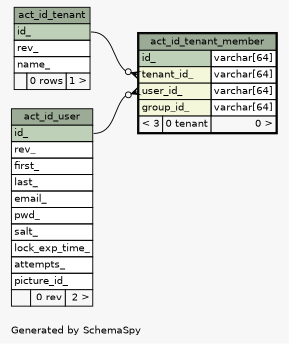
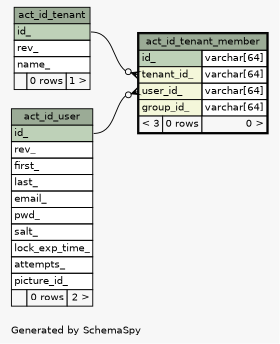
node "act_id_tenant_member": text "0 tenant" -> "0 rows"
node "act_id_user": text "0 rev" -> "0 rows"
